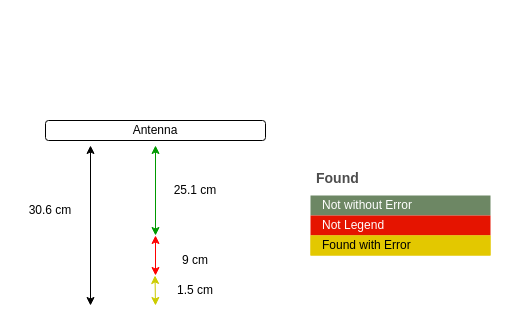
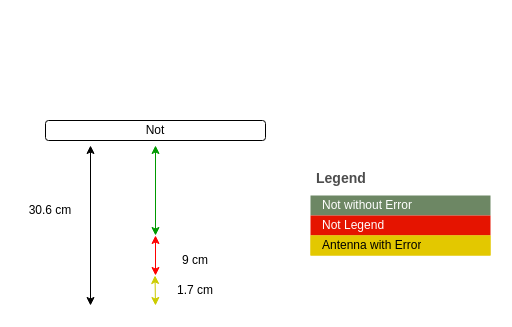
node "Antenna": label "Antenna" -> "Not"
node "Found": label "Found" -> "Legend"
node "25.1 cm": removed
node "Found with Error": label "Found with Error" -> "Antenna with Error"
node "1.5 cm": label "1.5 cm" -> "1.7 cm"
